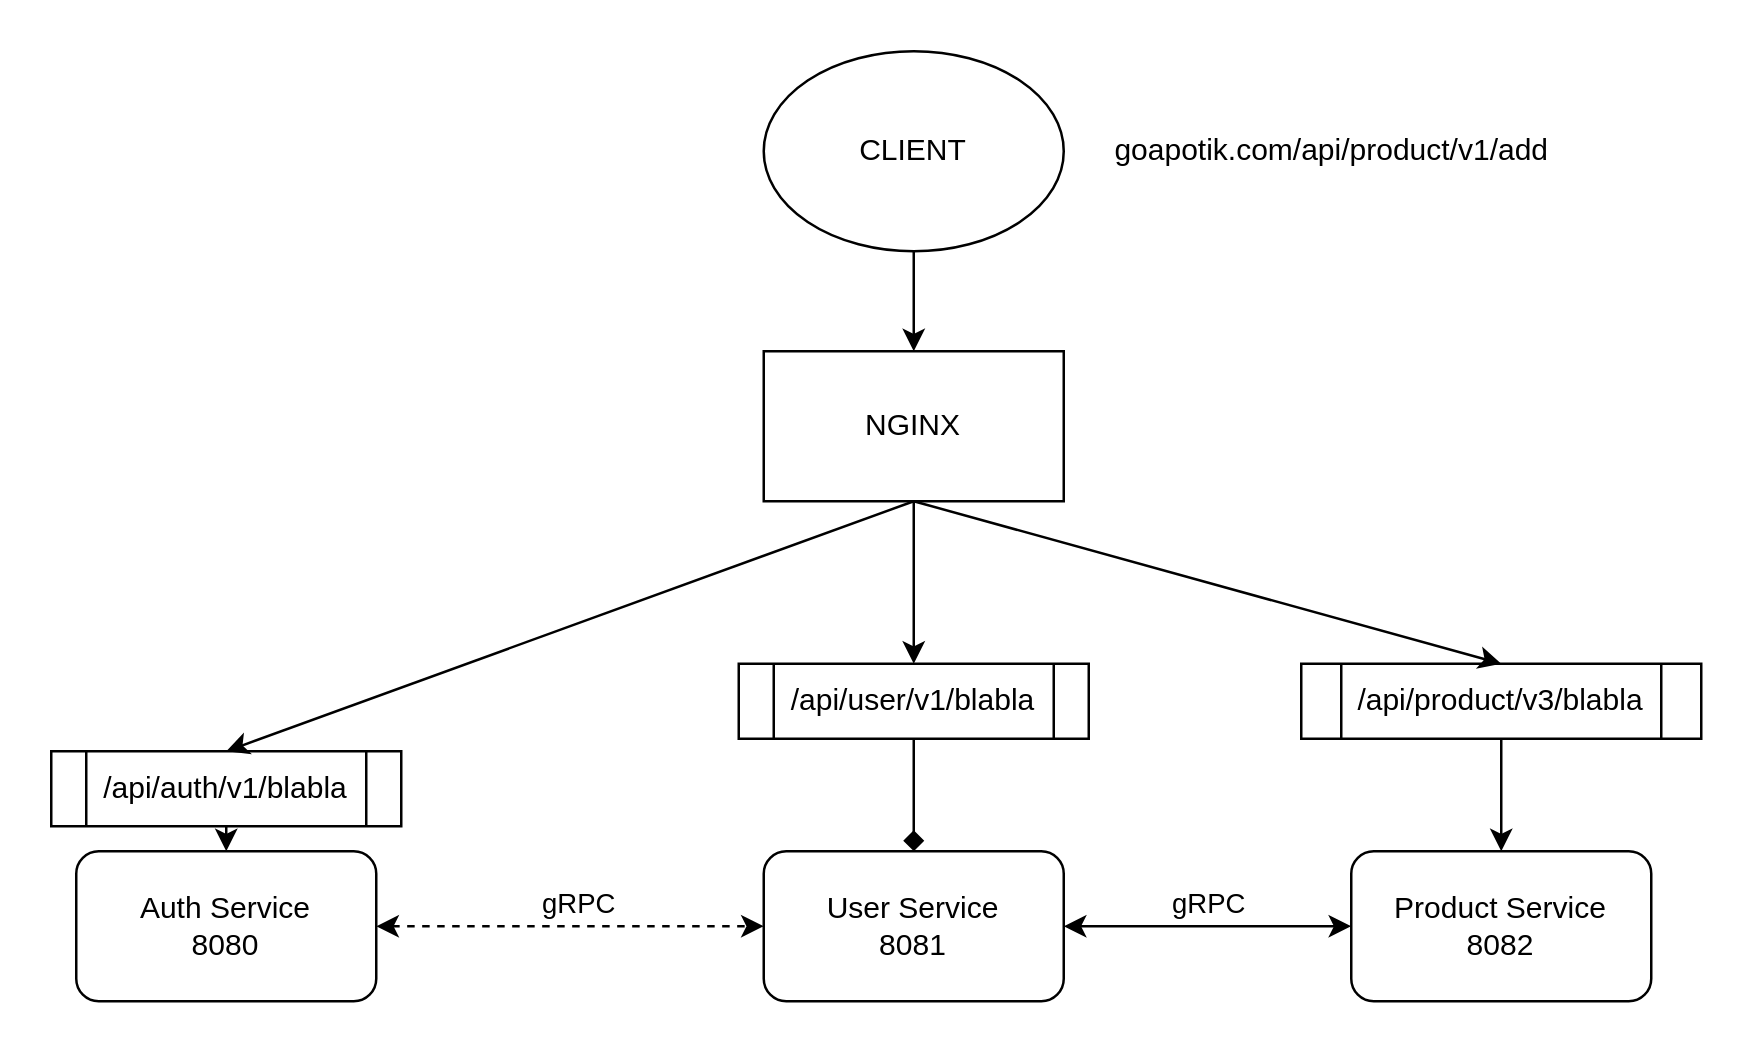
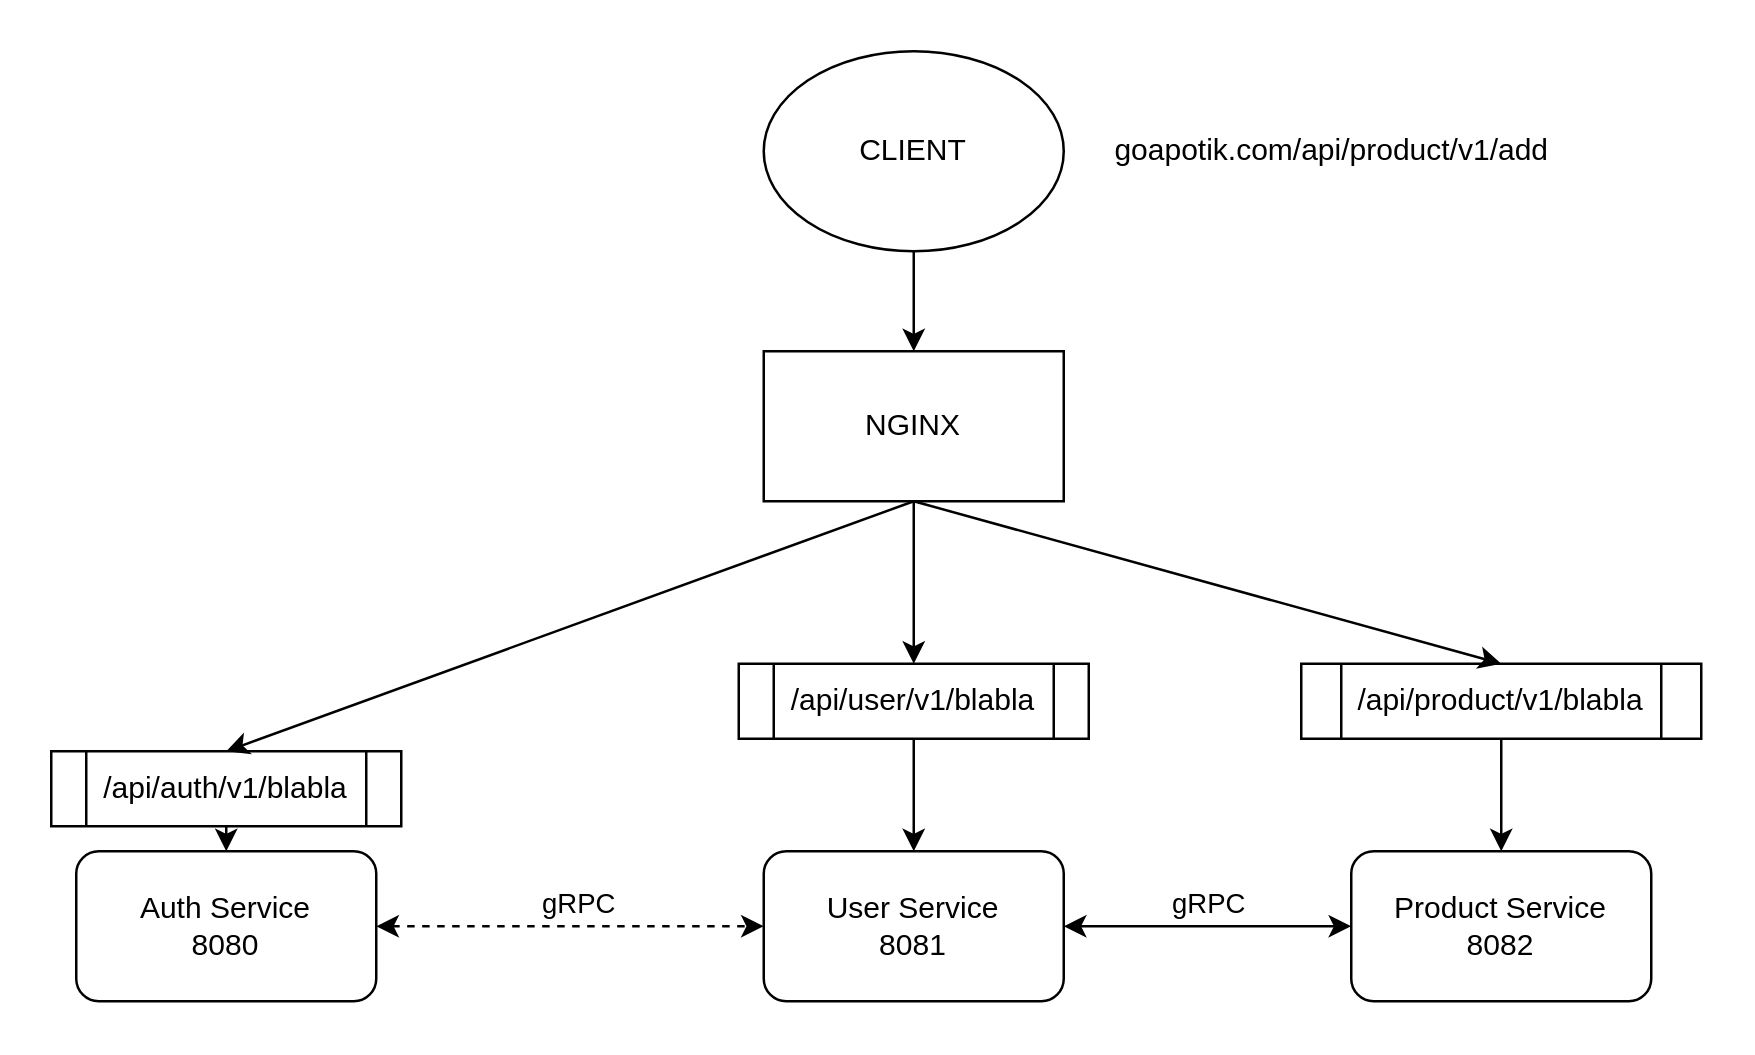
node "/api/product/v3/blabla": label "/api/product/v3/blabla" -> "/api/product/v1/blabla"
edge "/api/user/v1/blabla" -> "User Service 8081": arrowhead diamond -> classic
